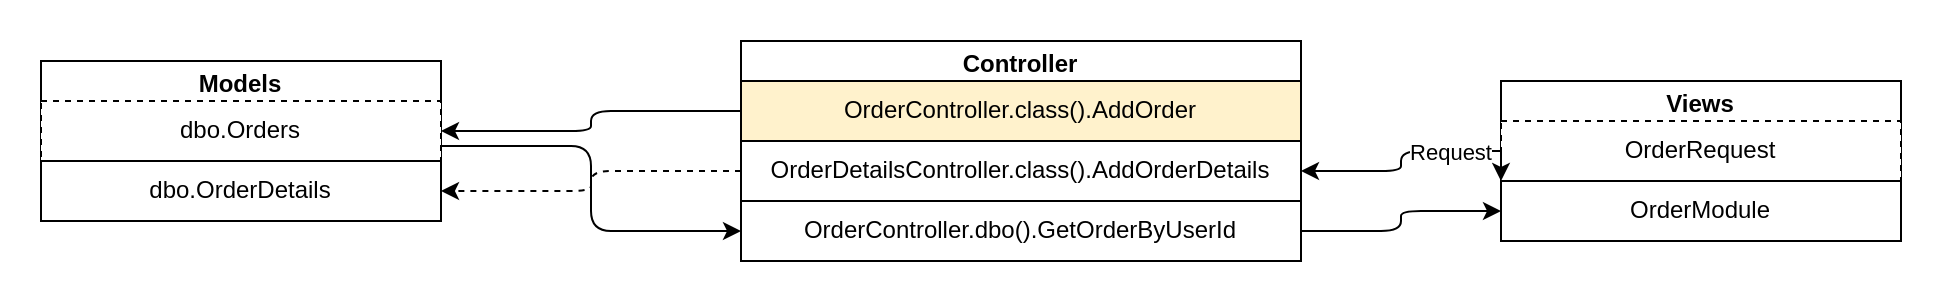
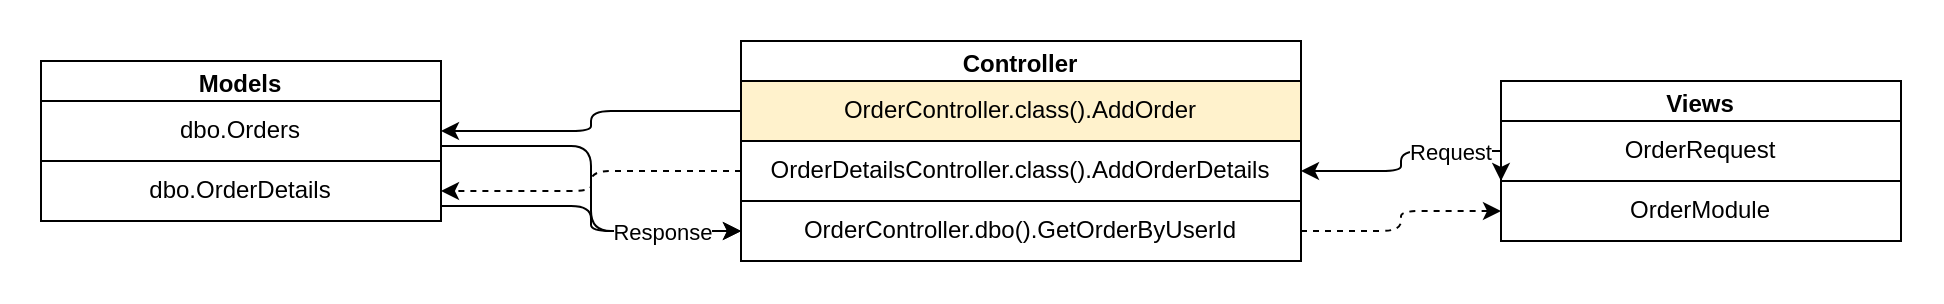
node "dbo.Orders": style dashed -> solid
node "OrderRequest": style dashed -> solid
edge "dbo.OrderDetails" -> "OrderController.dbo().GetOrderByUserId": added, label "Response"
edge "OrderController.dbo().GetOrderByUserId" -> "OrderModule": style solid -> dashed
